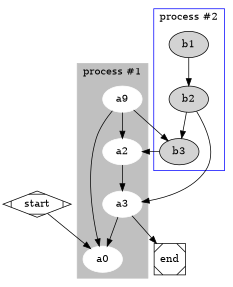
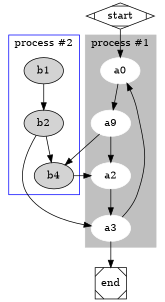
node "b3": label "b3" -> "b4"
edge "a9" -> "a0": reversed
